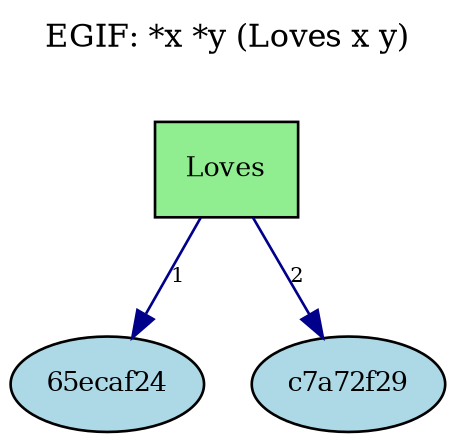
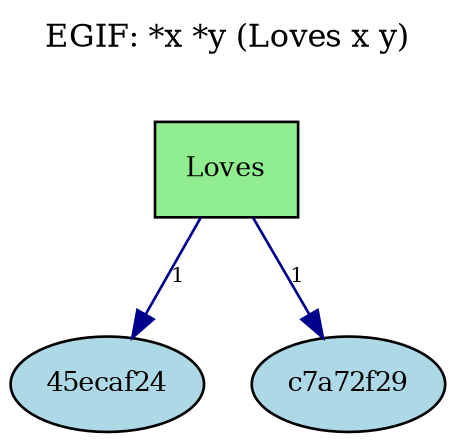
edge "Loves" -> "c7a72f29": label "2" -> "1"
node "65ecaf24": label "65ecaf24" -> "45ecaf24"
